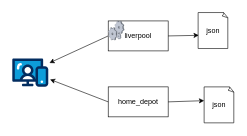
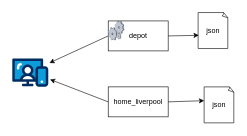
node "liverpool": label "liverpool" -> "depot"
node "home_depot": label "home_depot" -> "home_liverpool"
